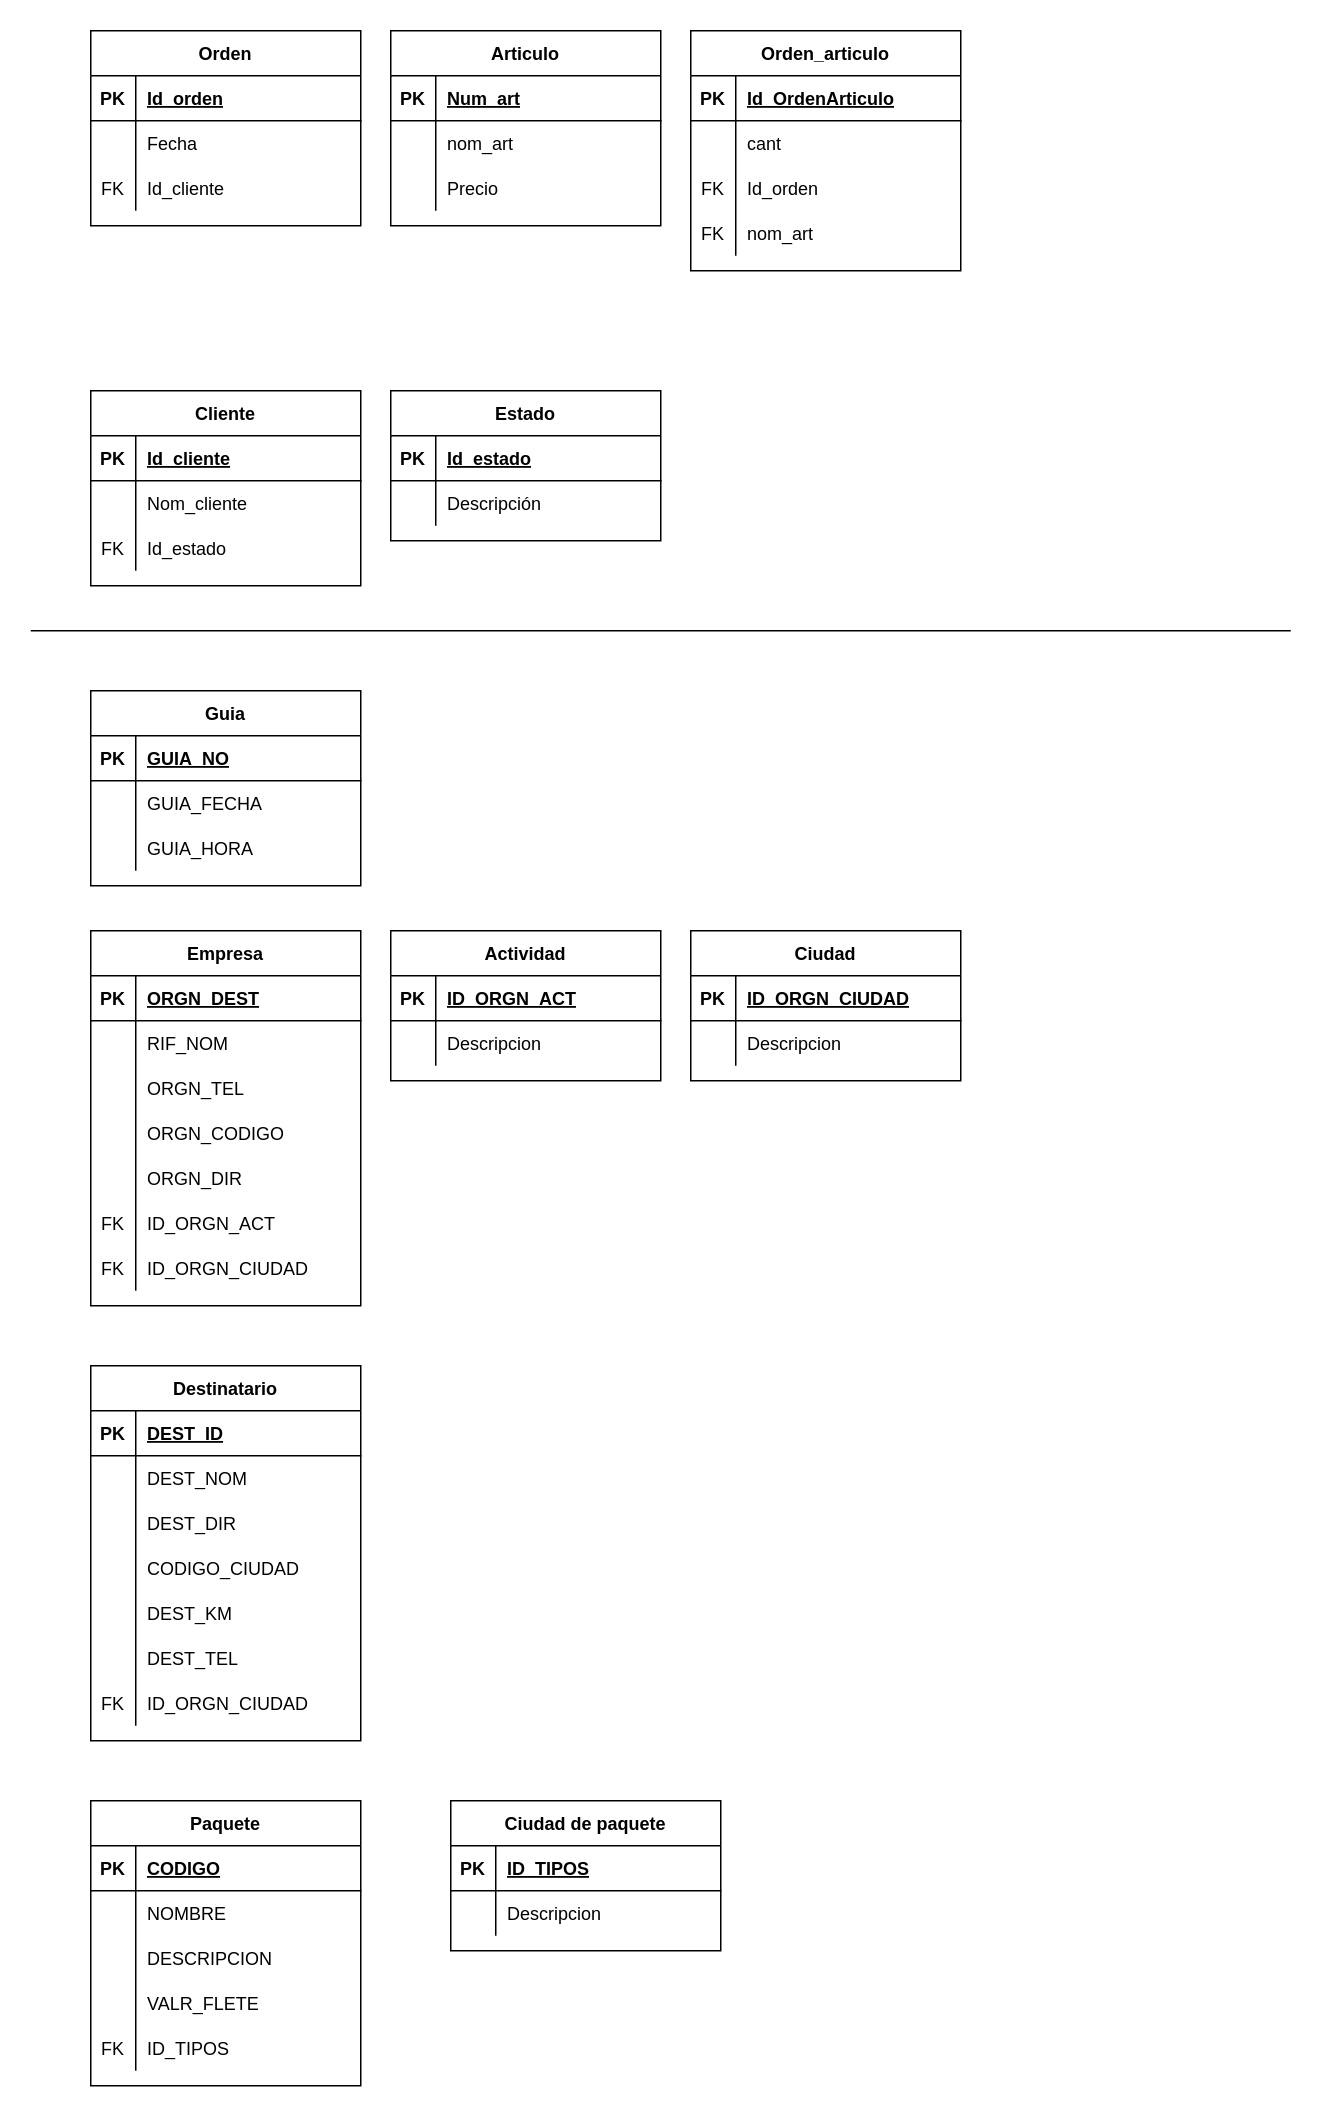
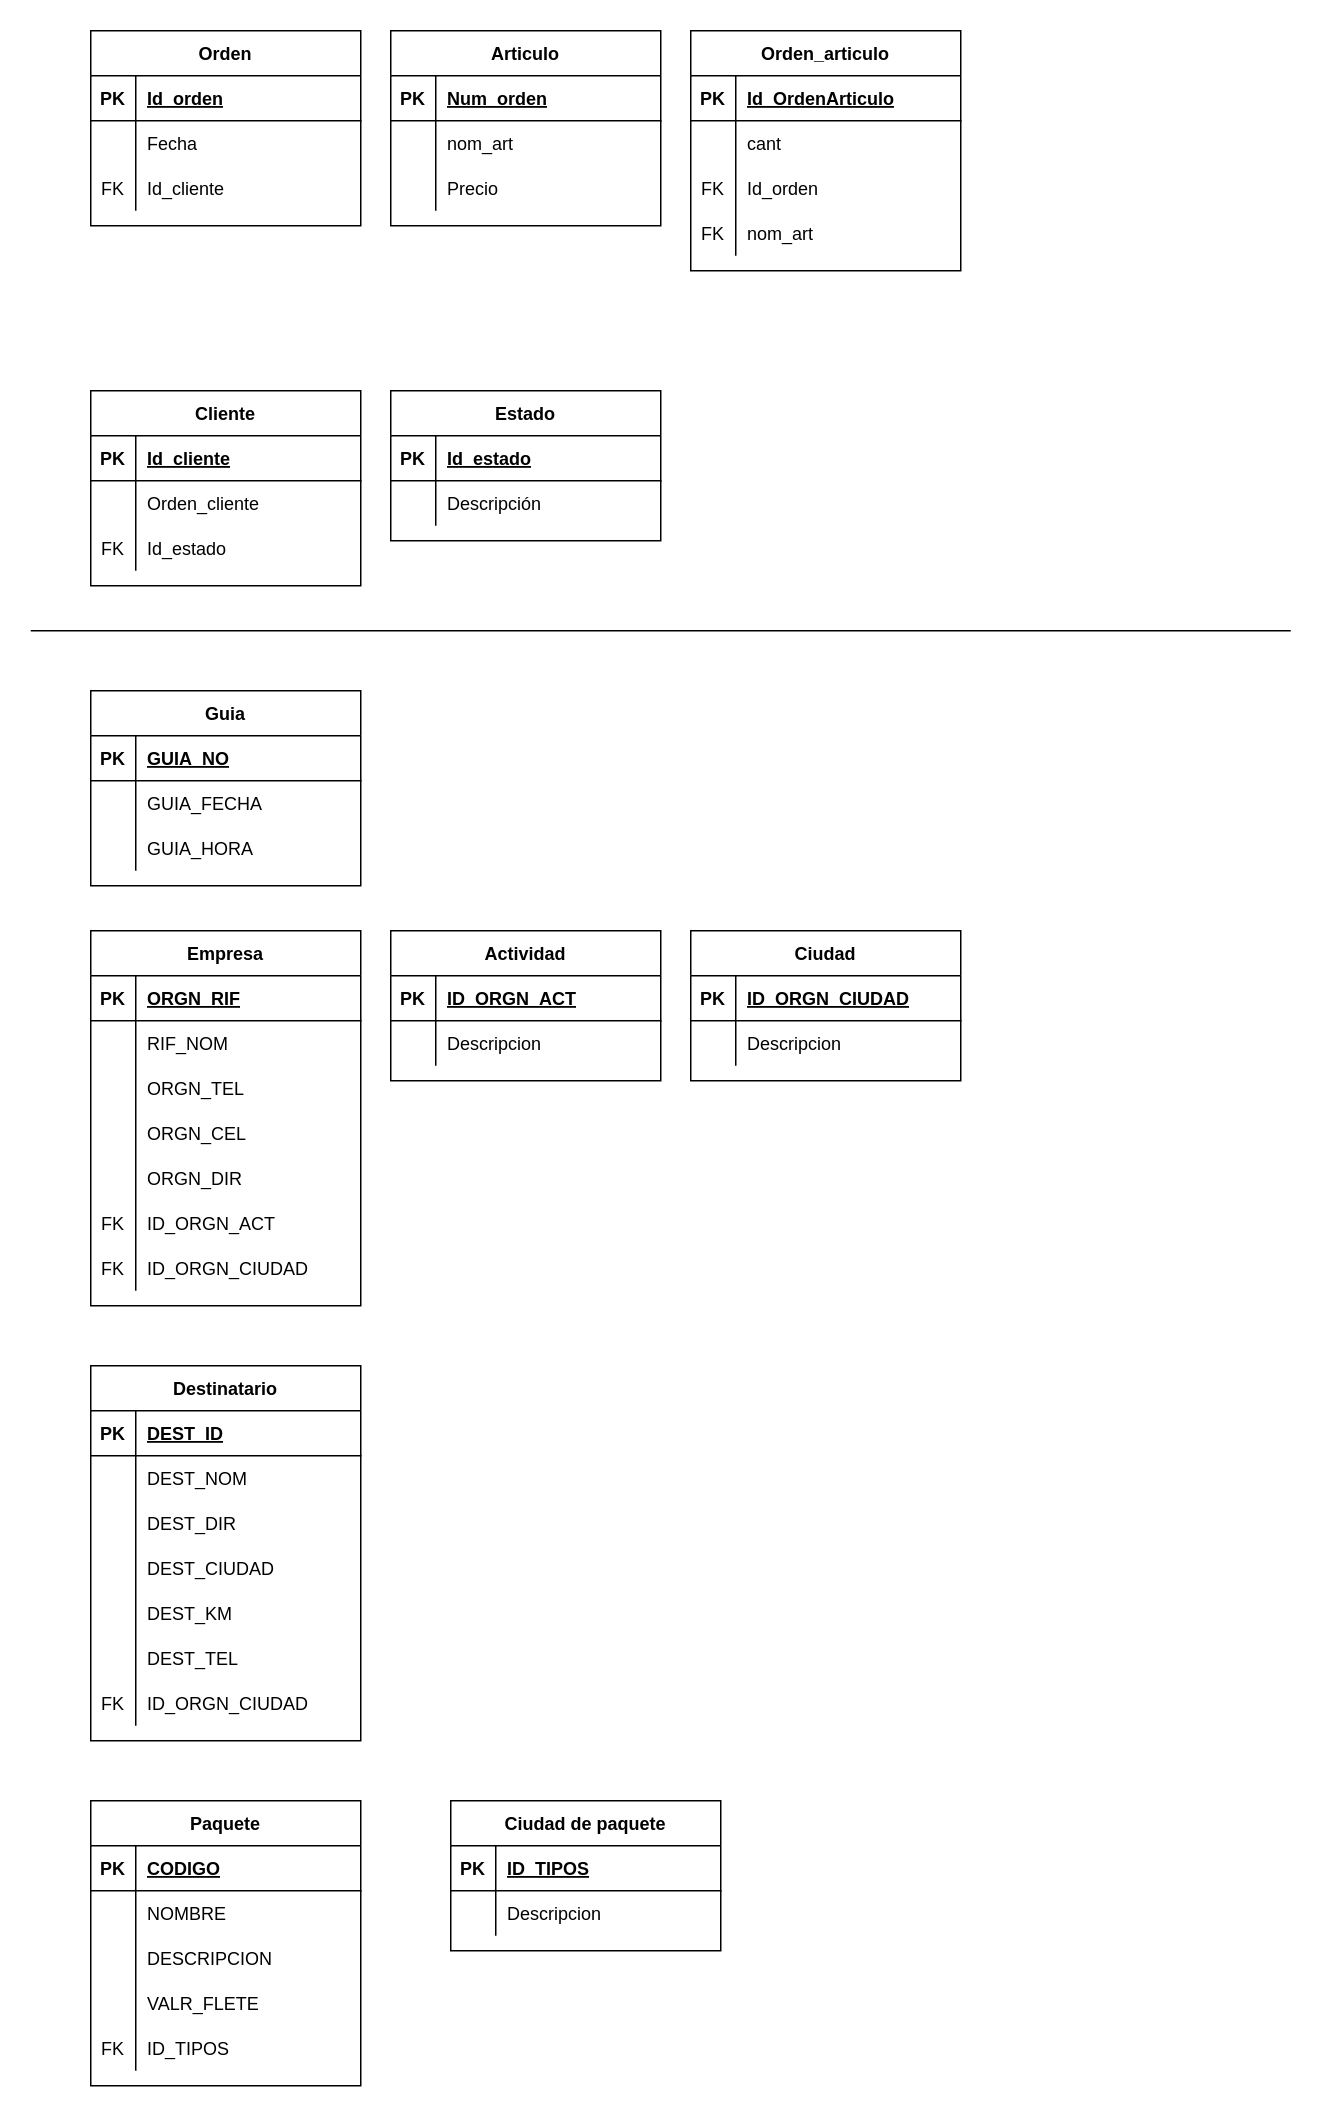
node "Num_art": label "Num_art" -> "Num_orden"
node "Nom_cliente": label "Nom_cliente" -> "Orden_cliente"
node "ORGN_DEST": label "ORGN_DEST" -> "ORGN_RIF"
node "ORGN_CODIGO": label "ORGN_CODIGO" -> "ORGN_CEL"
node "CODIGO_CIUDAD": label "CODIGO_CIUDAD" -> "DEST_CIUDAD"
